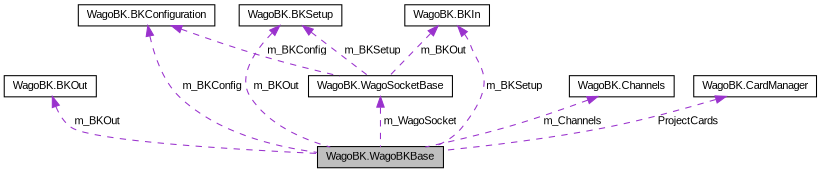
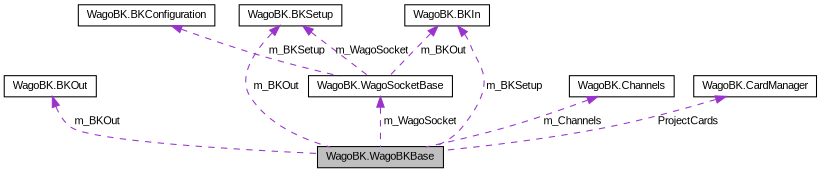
edge "WagoBK.WagoSocketBase" -> "WagoBK.BKConfiguration": label " m_BKConfig" -> " m_BKSetup"
edge "WagoBK.WagoSocketBase" -> "WagoBK.BKSetup": label " m_BKSetup" -> " m_WagoSocket"
edge "WagoBK.WagoBKBase" -> "WagoBK.BKConfiguration": removed, label "m_BKConfig"
